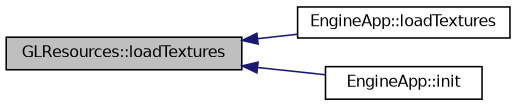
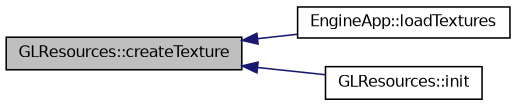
node "GLResources::loadTextures": label "GLResources::loadTextures" -> "GLResources::createTexture"
node "EngineApp::init": label "EngineApp::init" -> "GLResources::init"
